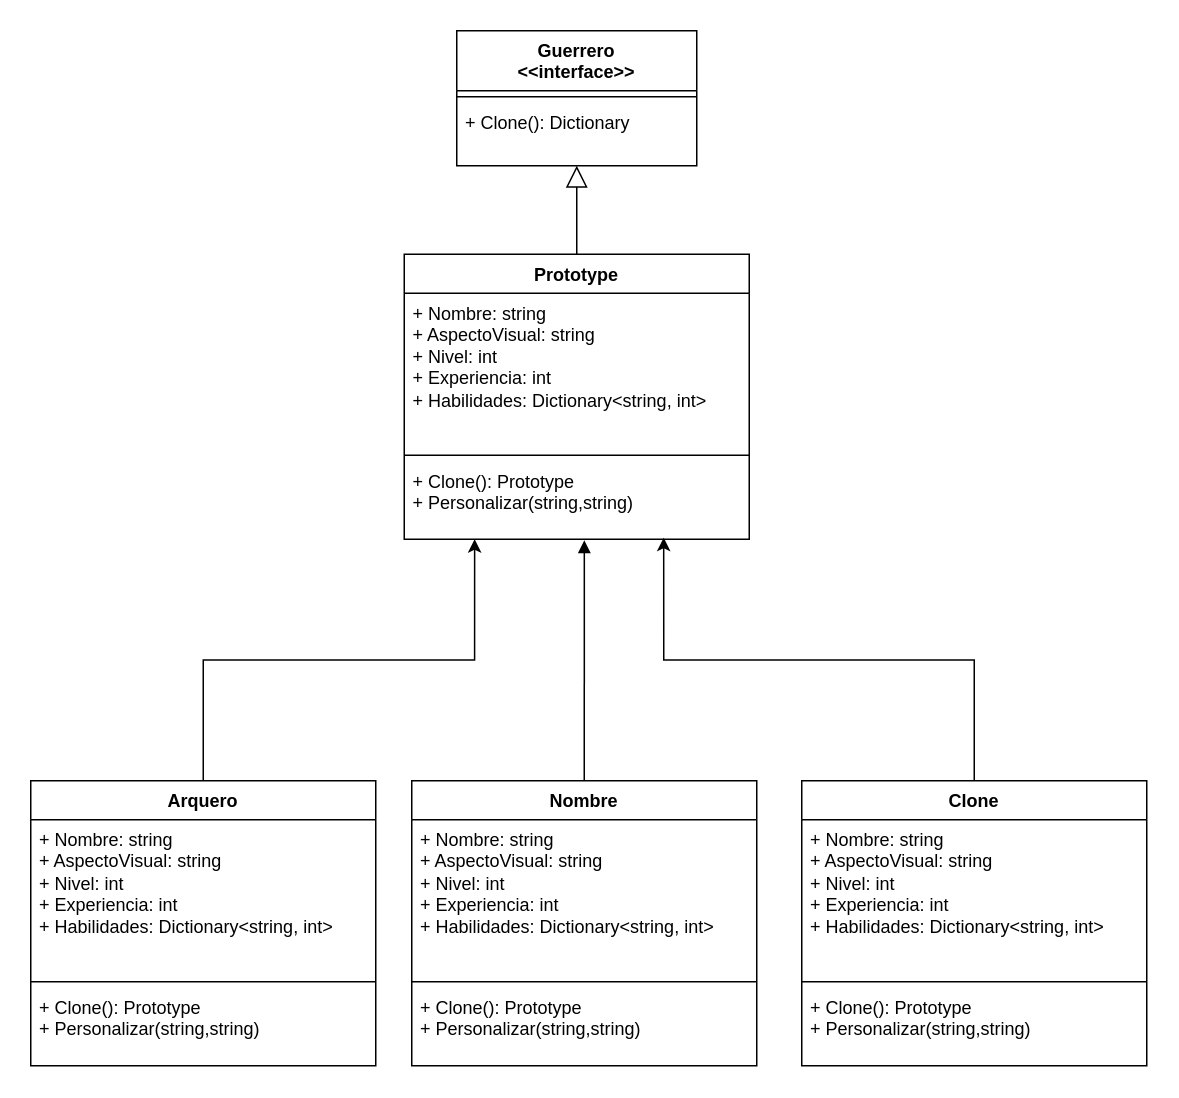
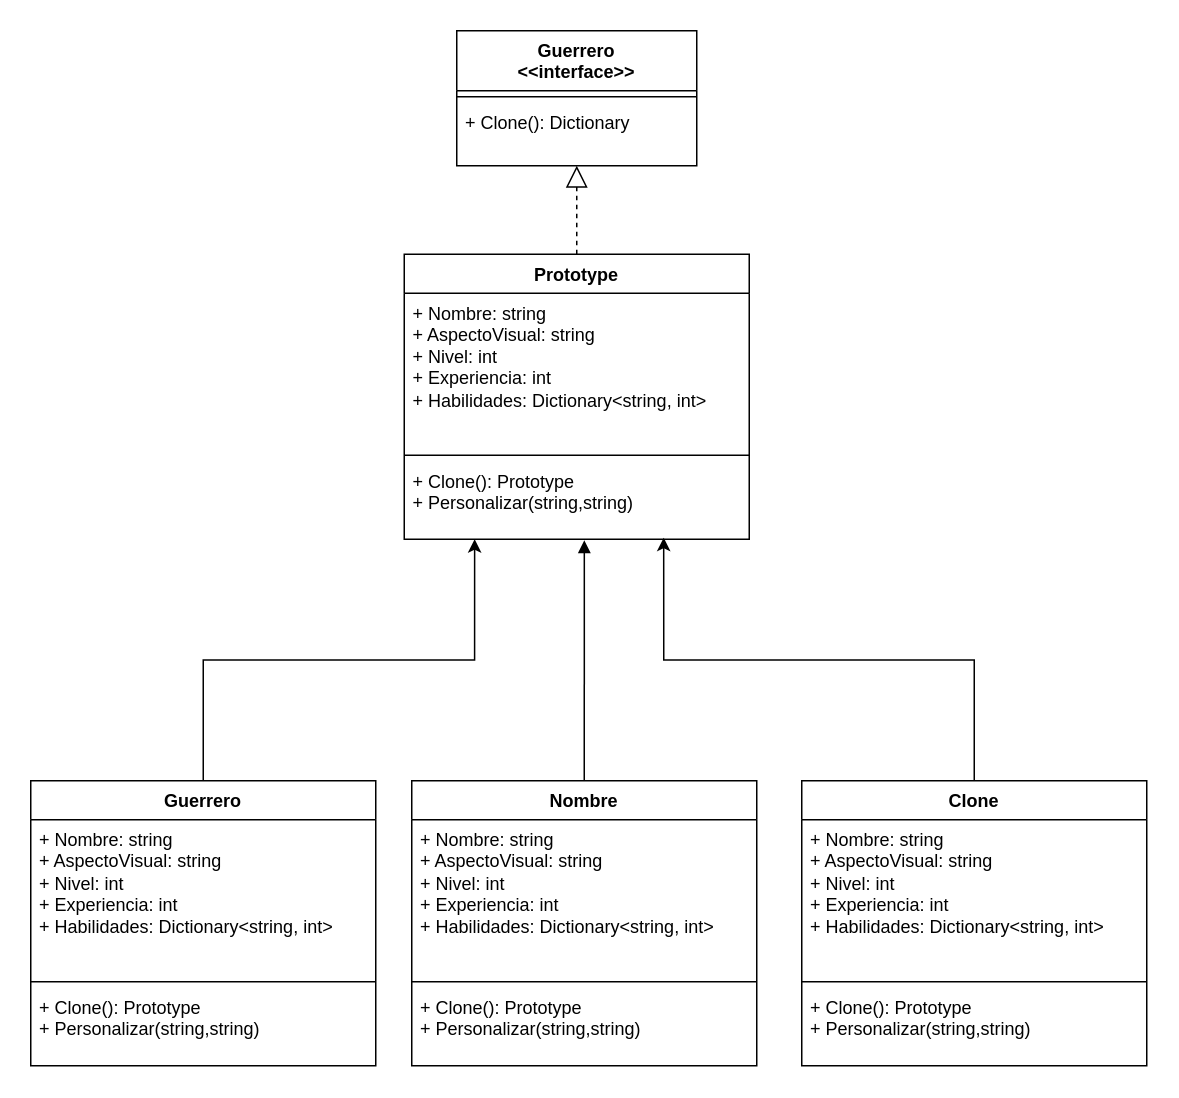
edge "Prototype" -> "+ Clone(): Dictionary": style solid -> dashed
node "Arquero": label "Arquero" -> "Guerrero"
